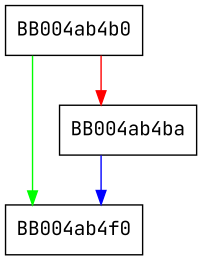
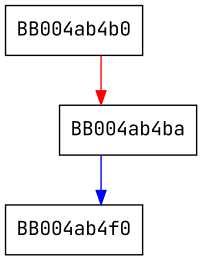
edge "BB004ab4b0" -> "BB004ab4f0": removed
